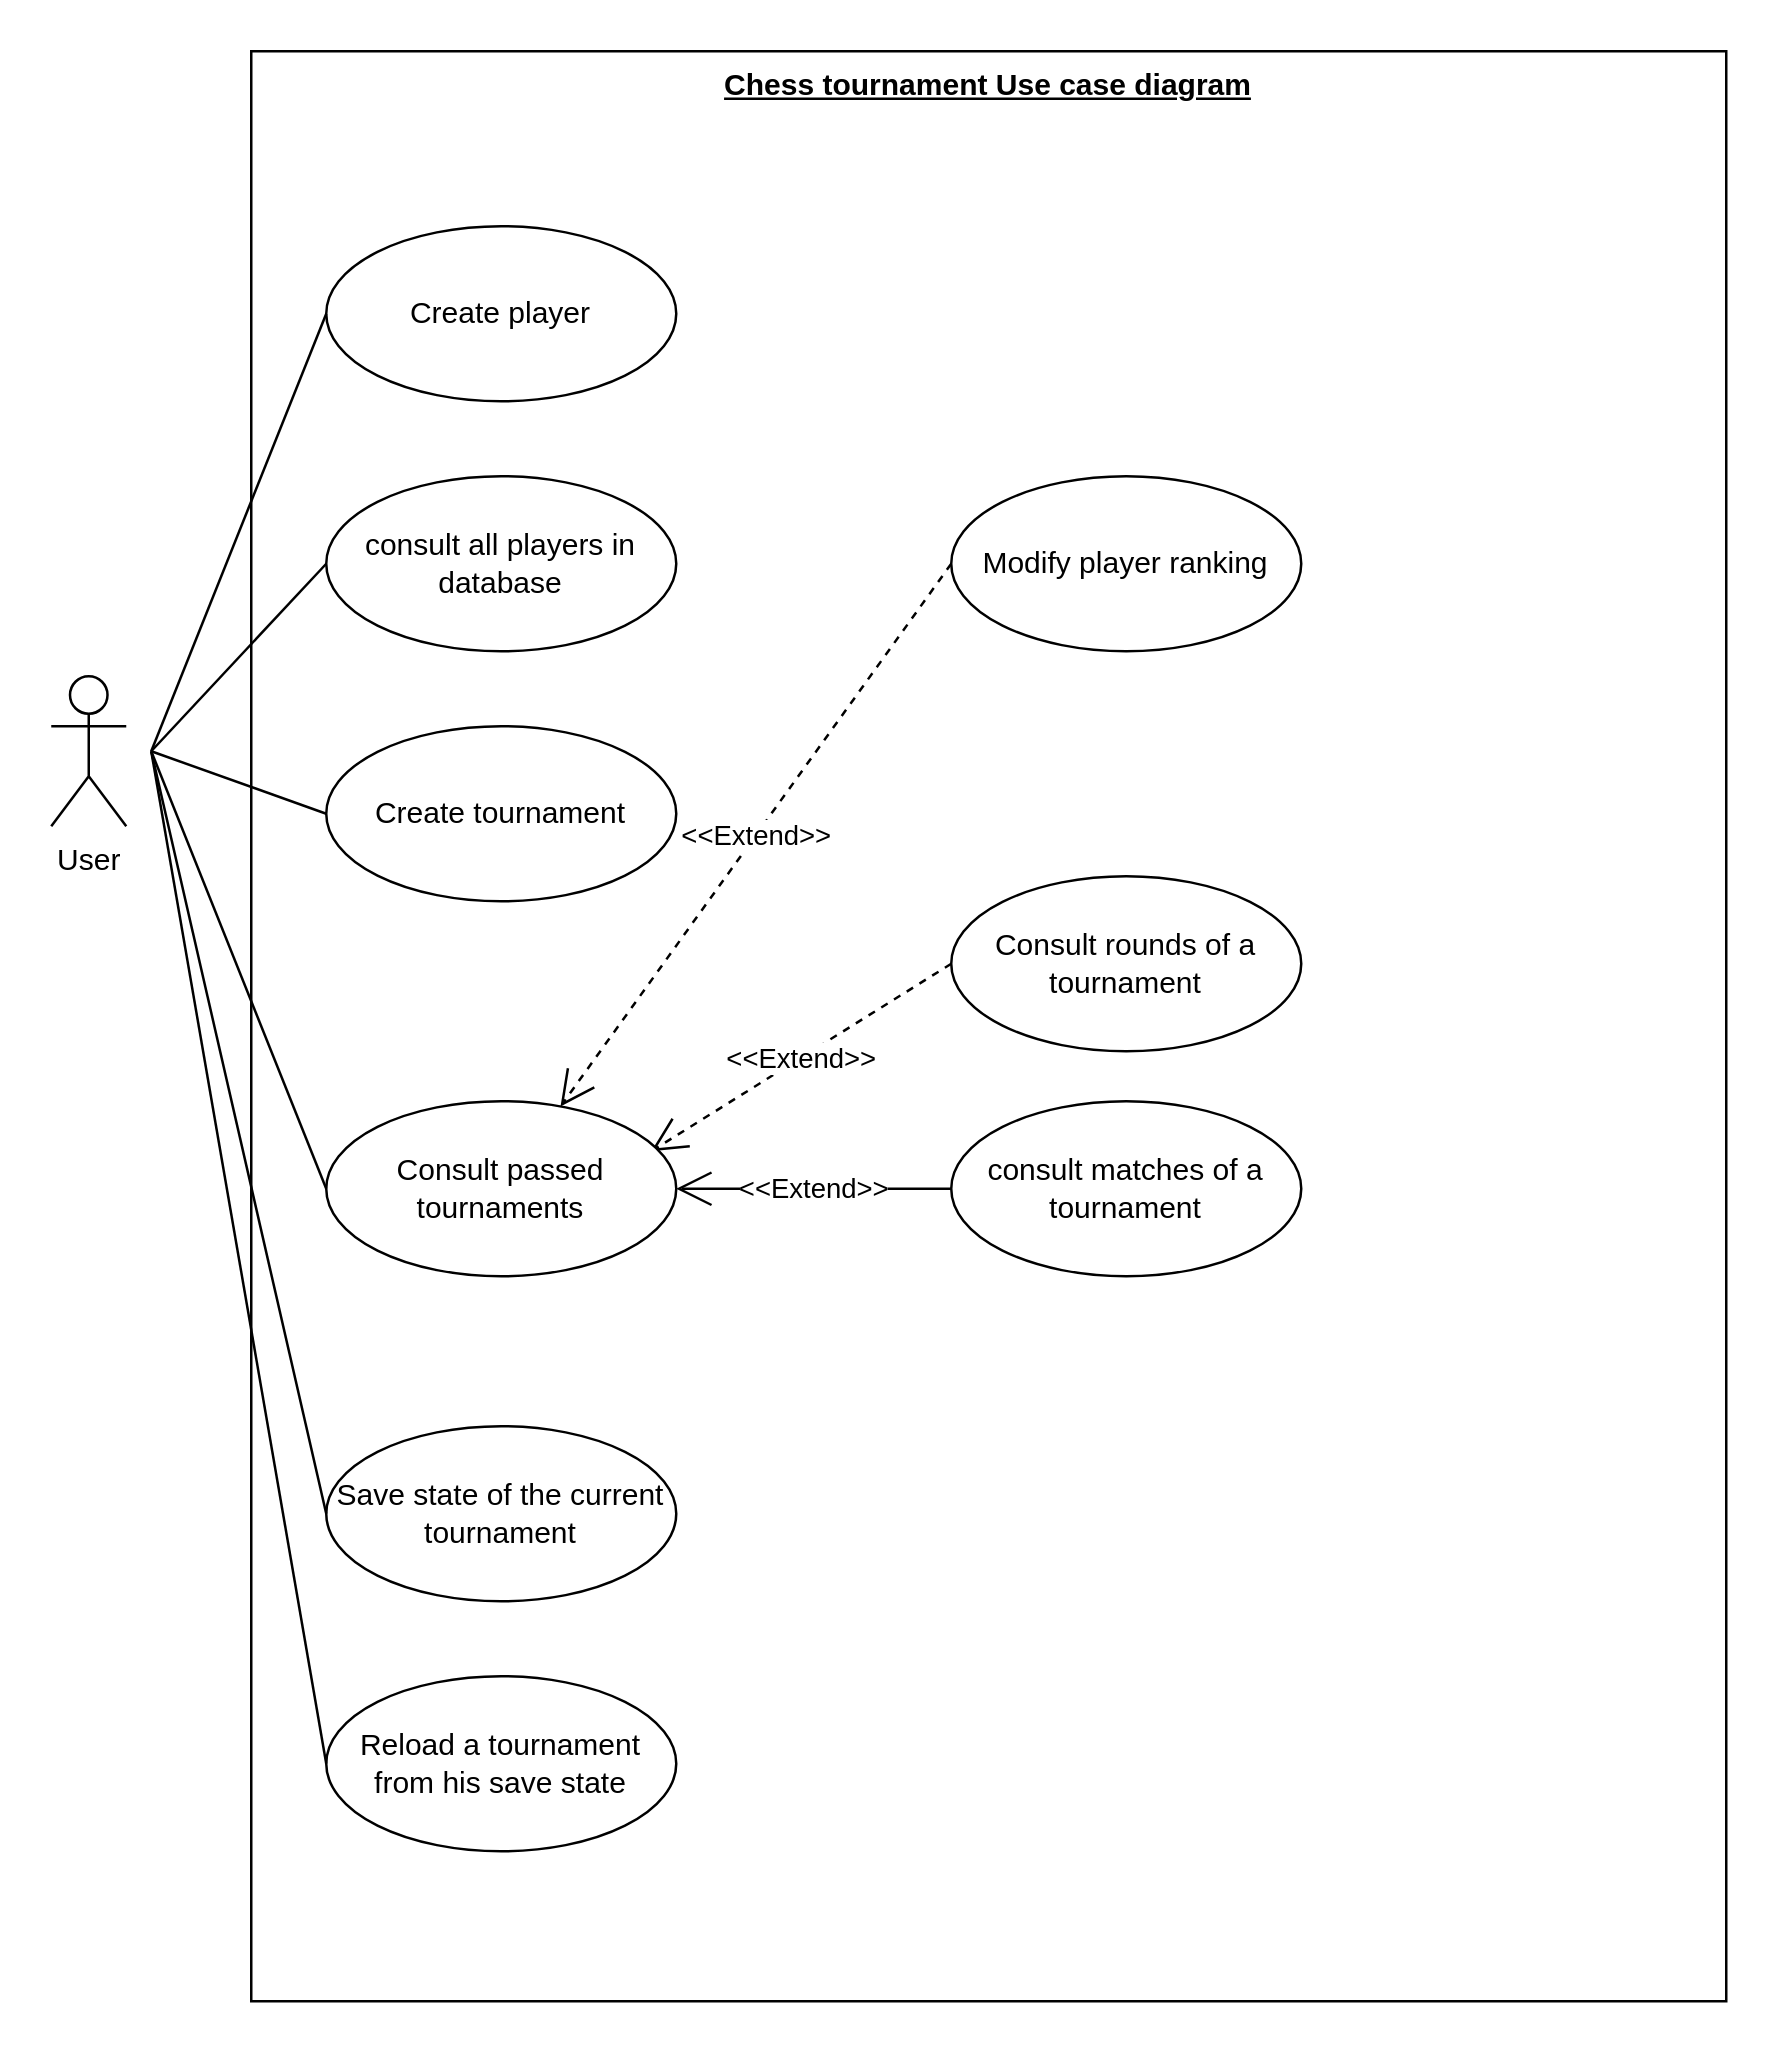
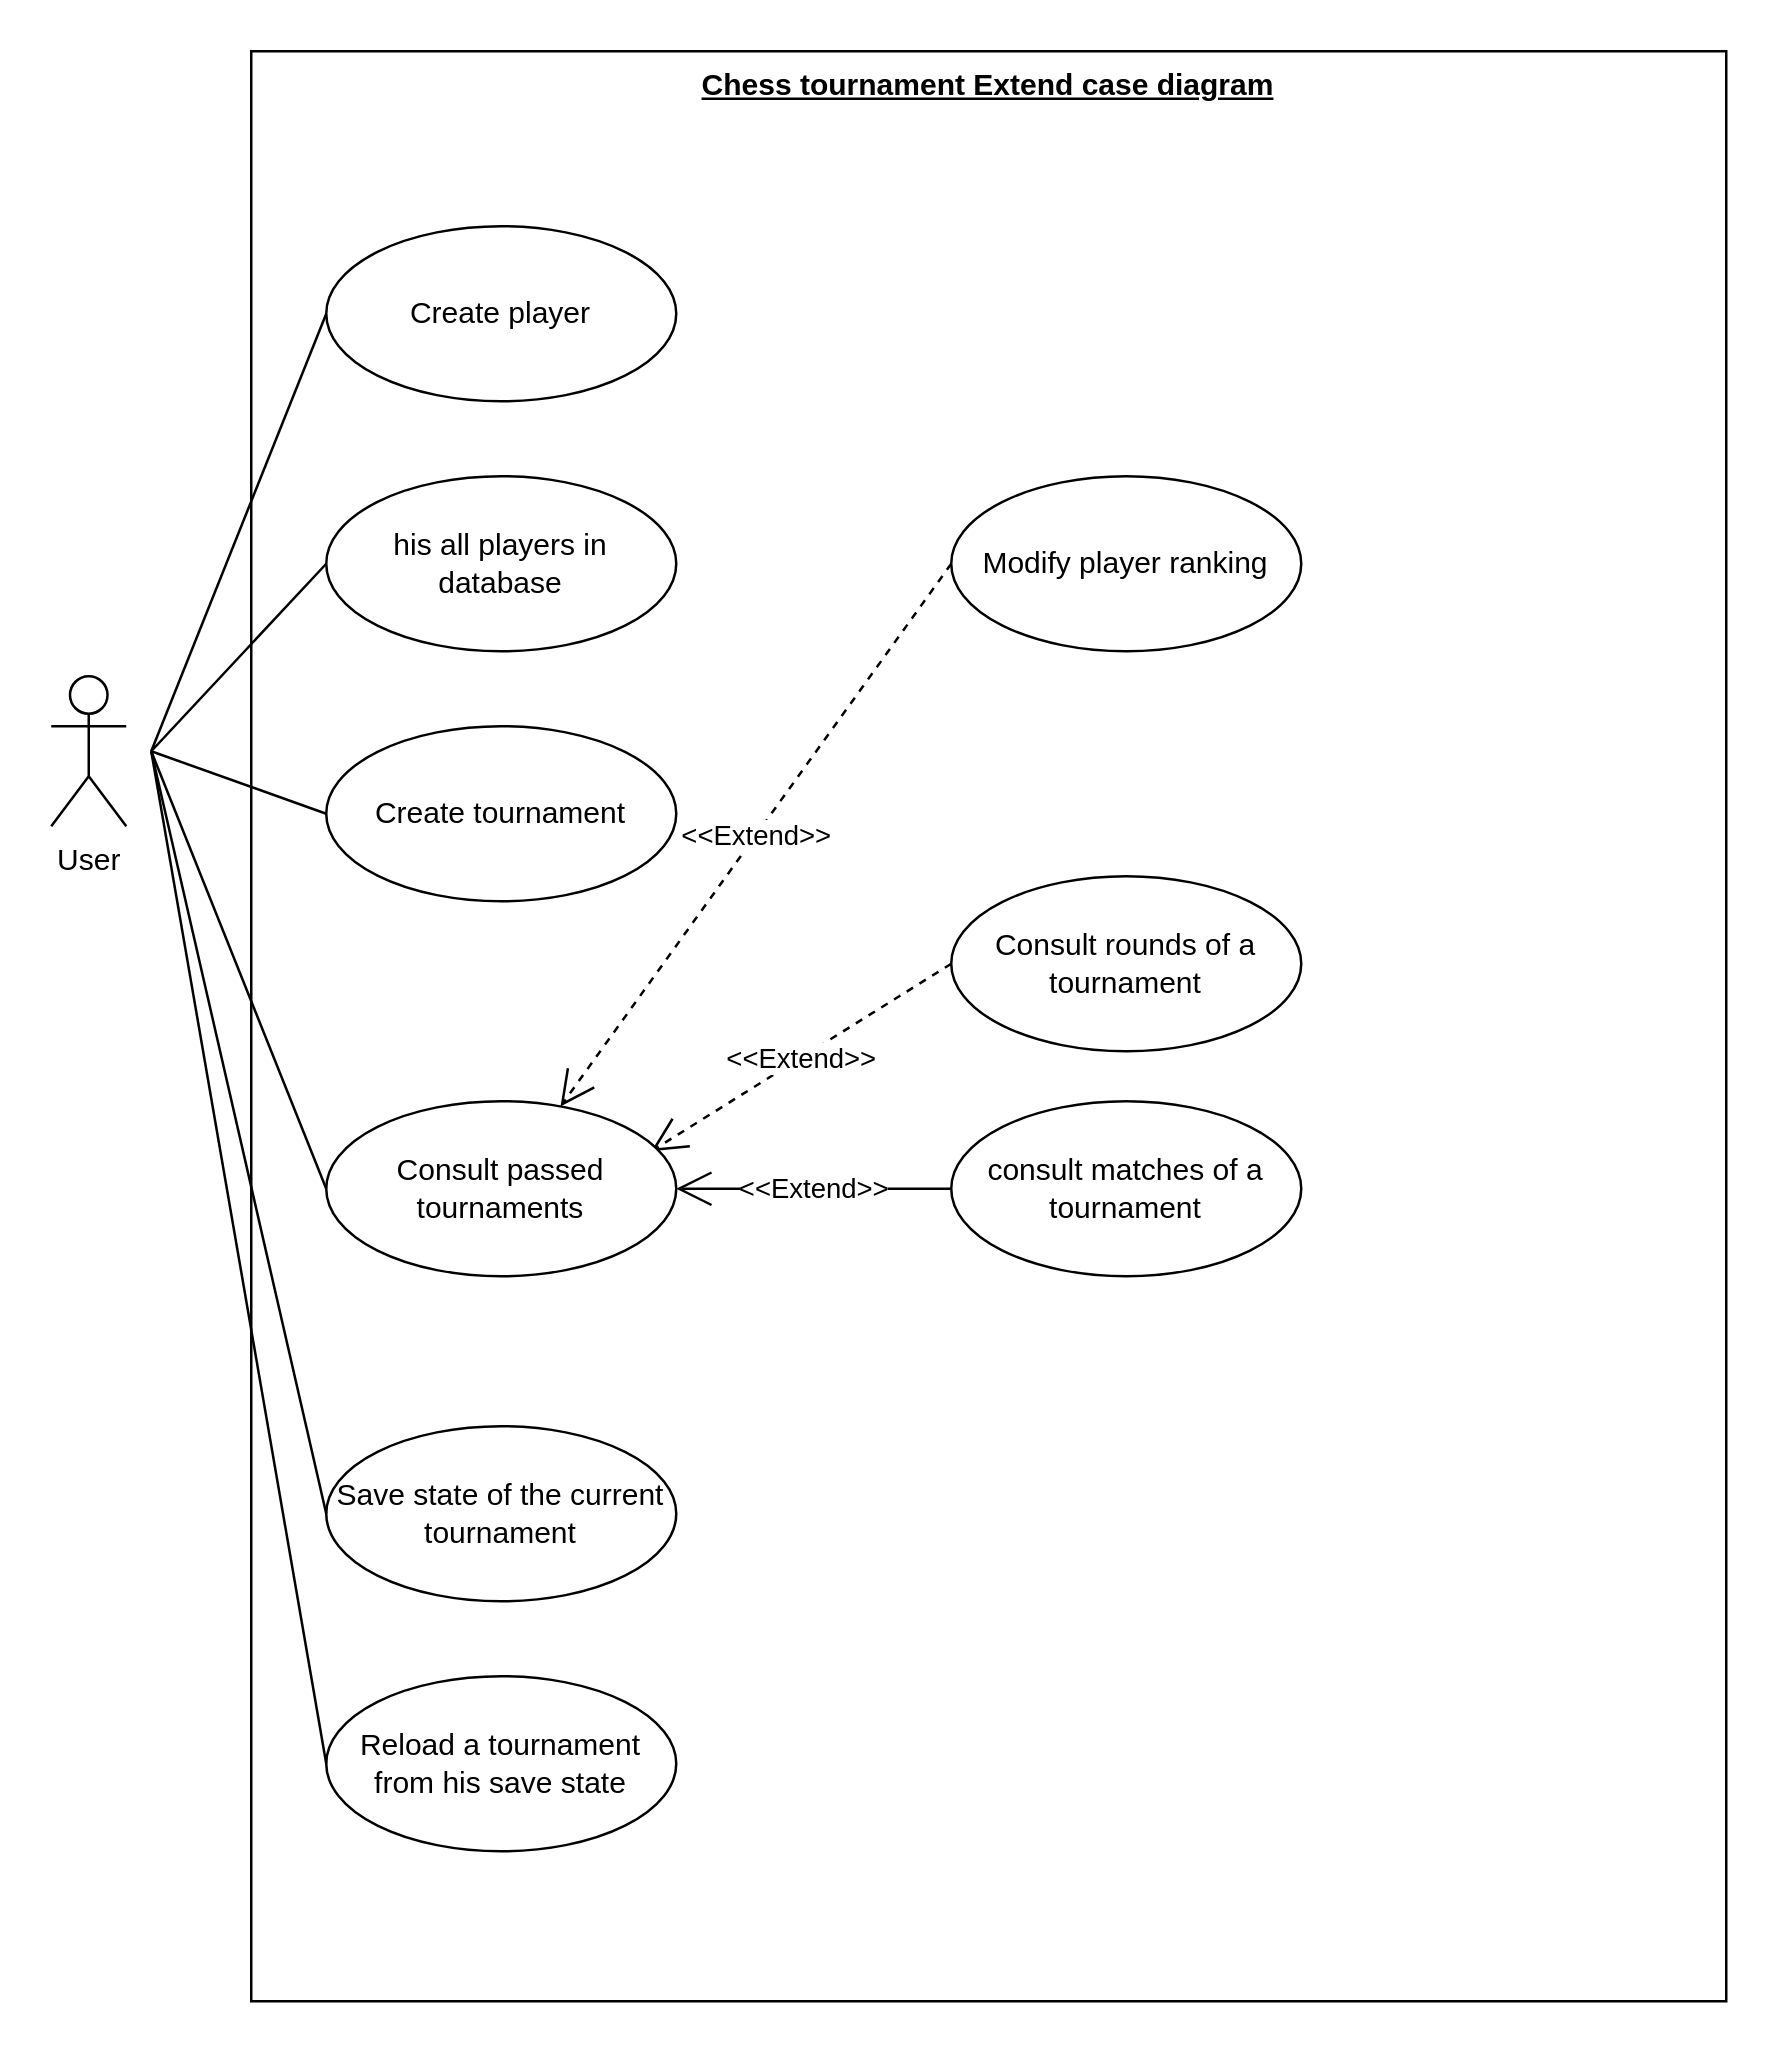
node "Chess tournament Use case diagram": label "Chess tournament Use case diagram" -> "Chess tournament Extend case diagram"
node "consult all players in database": label "consult all players in database" -> "his all players in database"
